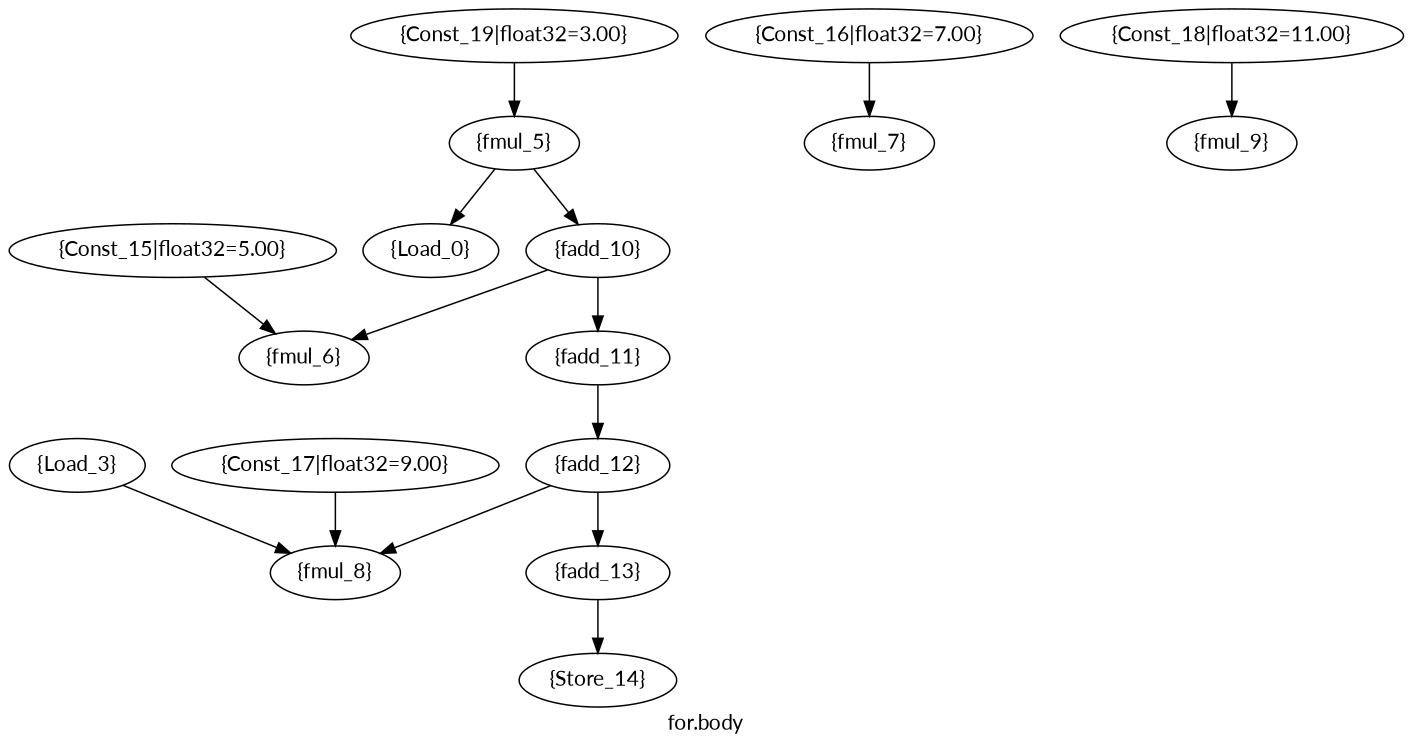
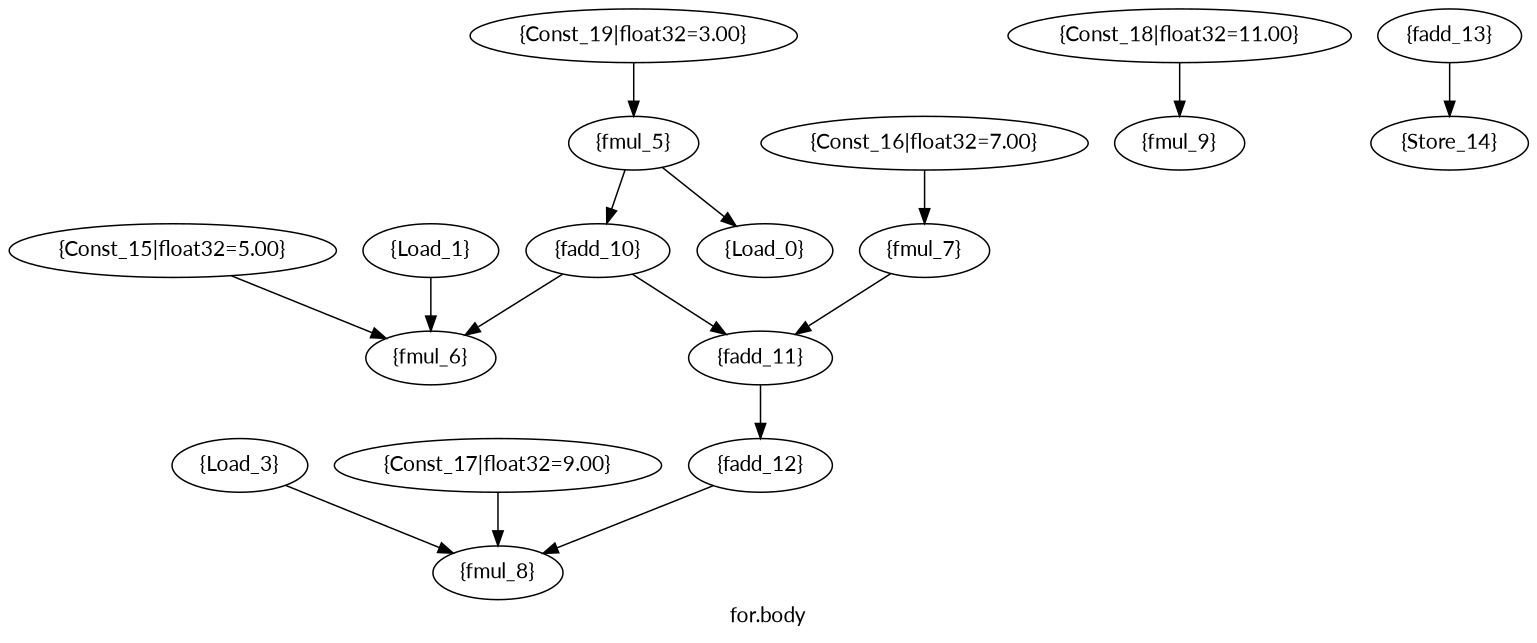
node "{Load_1}": added
edge "{fmul_7}" -> "{fadd_11}": added
edge "{fadd_12}" -> "{fadd_13}": removed
